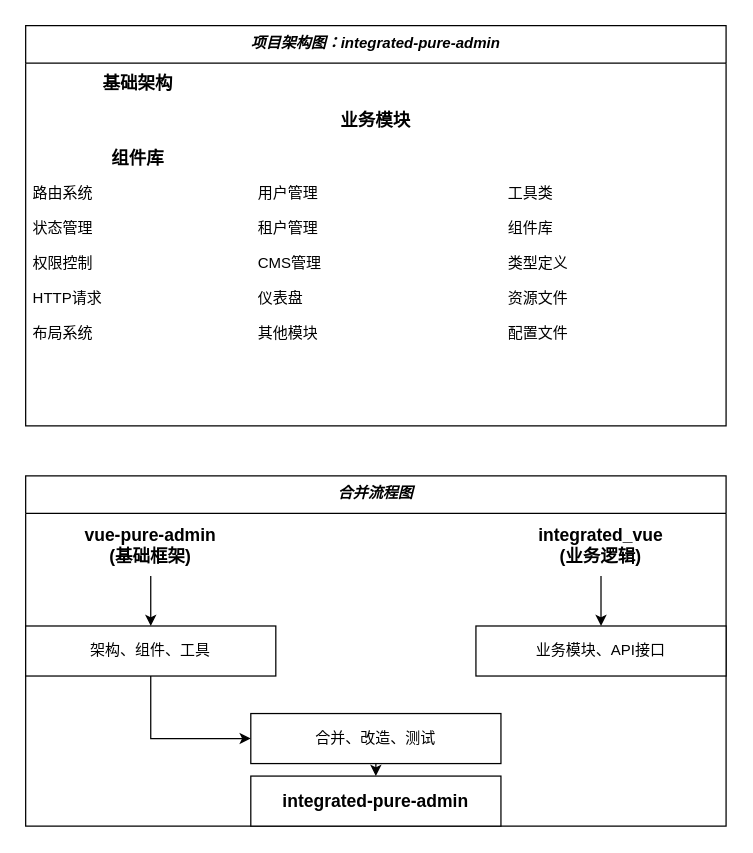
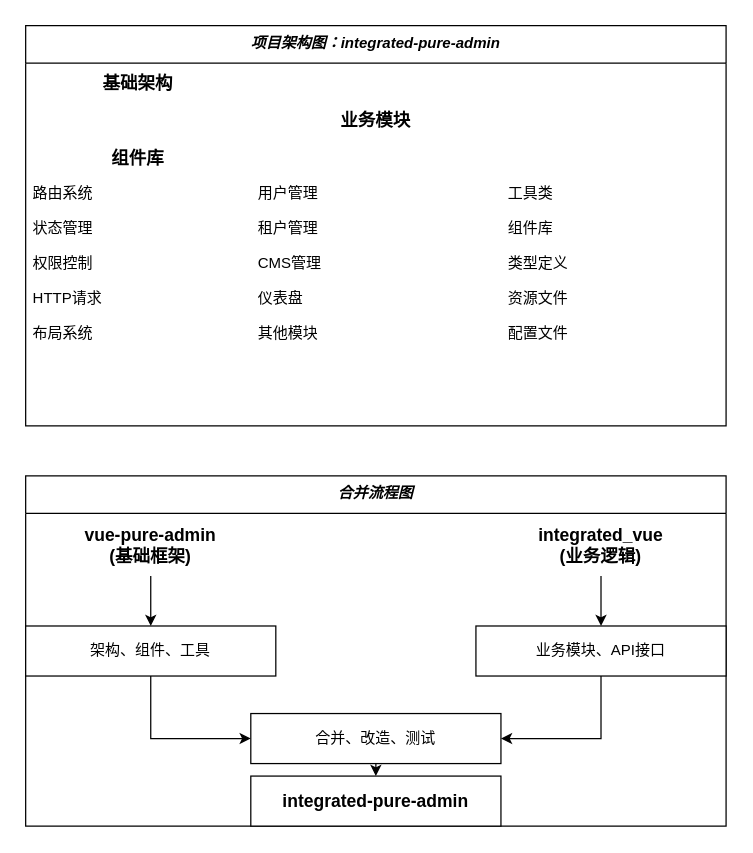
edge "业务模块、API接口" -> "合并、改造、测试": added
